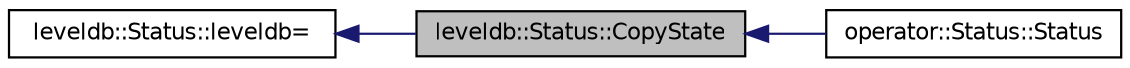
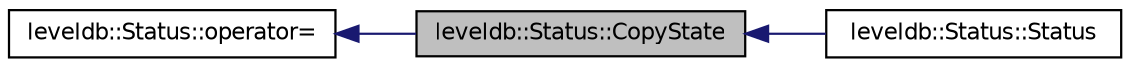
node "leveldb::Status::leveldb=": label "leveldb::Status::leveldb=" -> "leveldb::Status::operator="
node "operator::Status::Status": label "operator::Status::Status" -> "leveldb::Status::Status"
